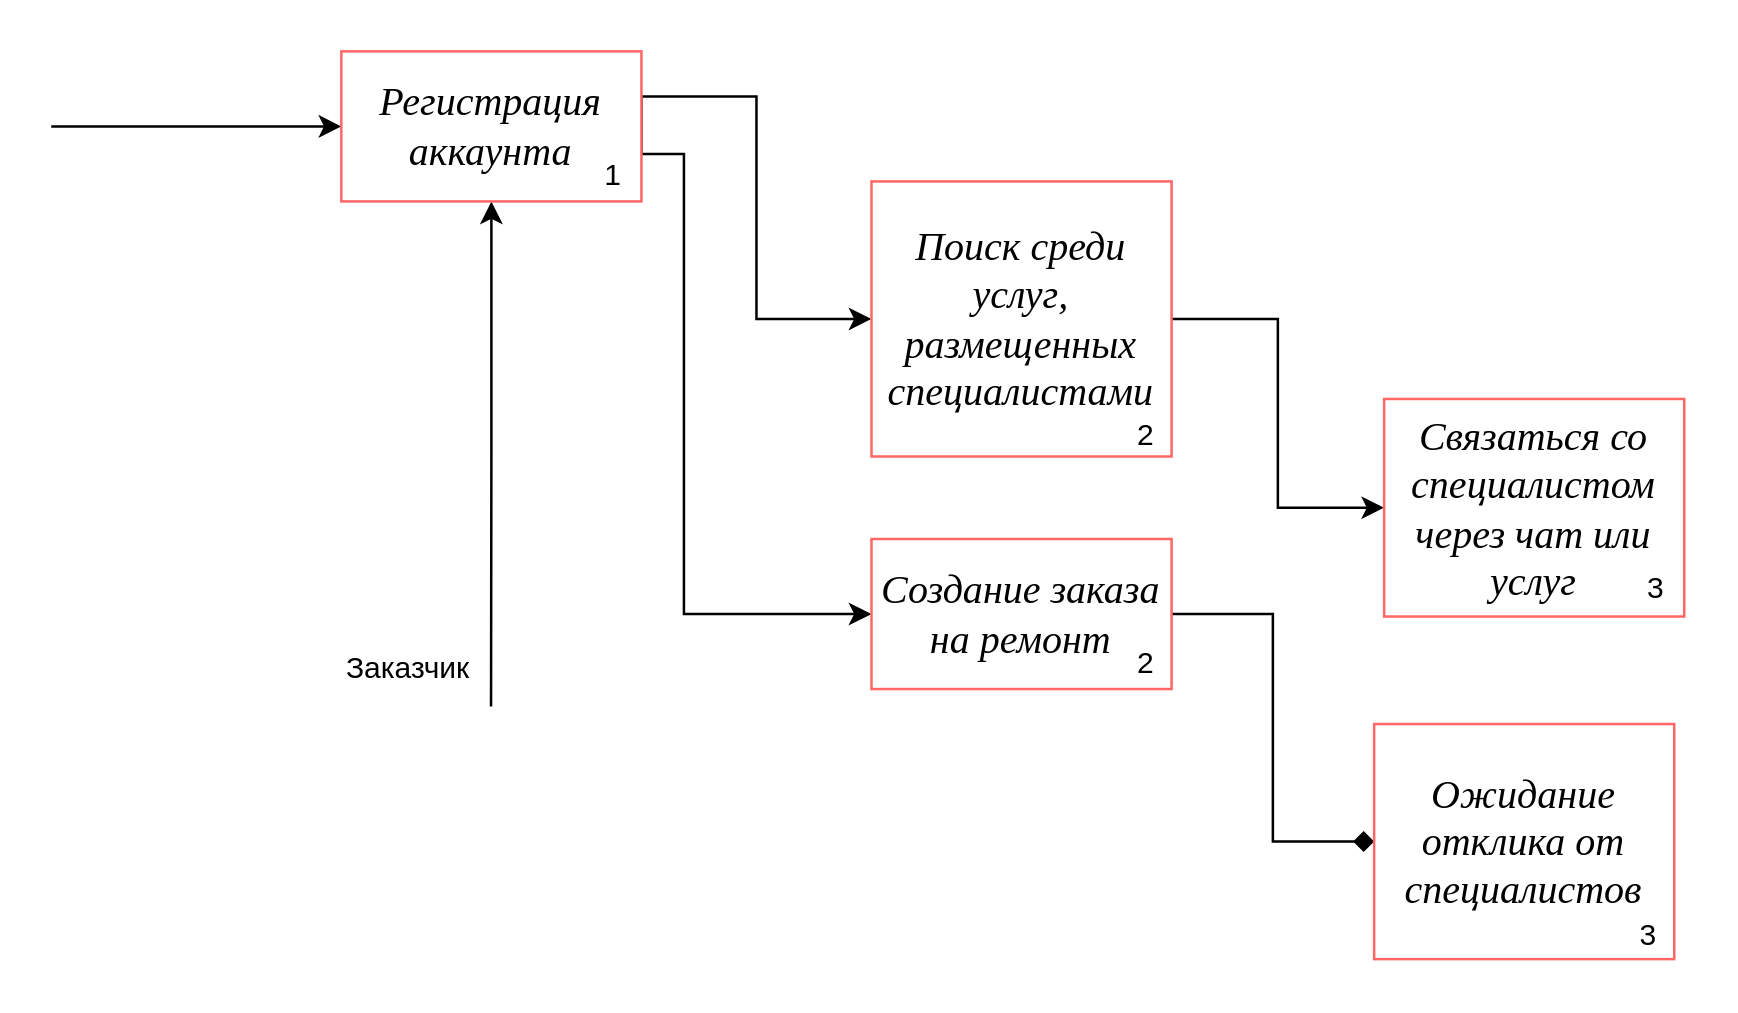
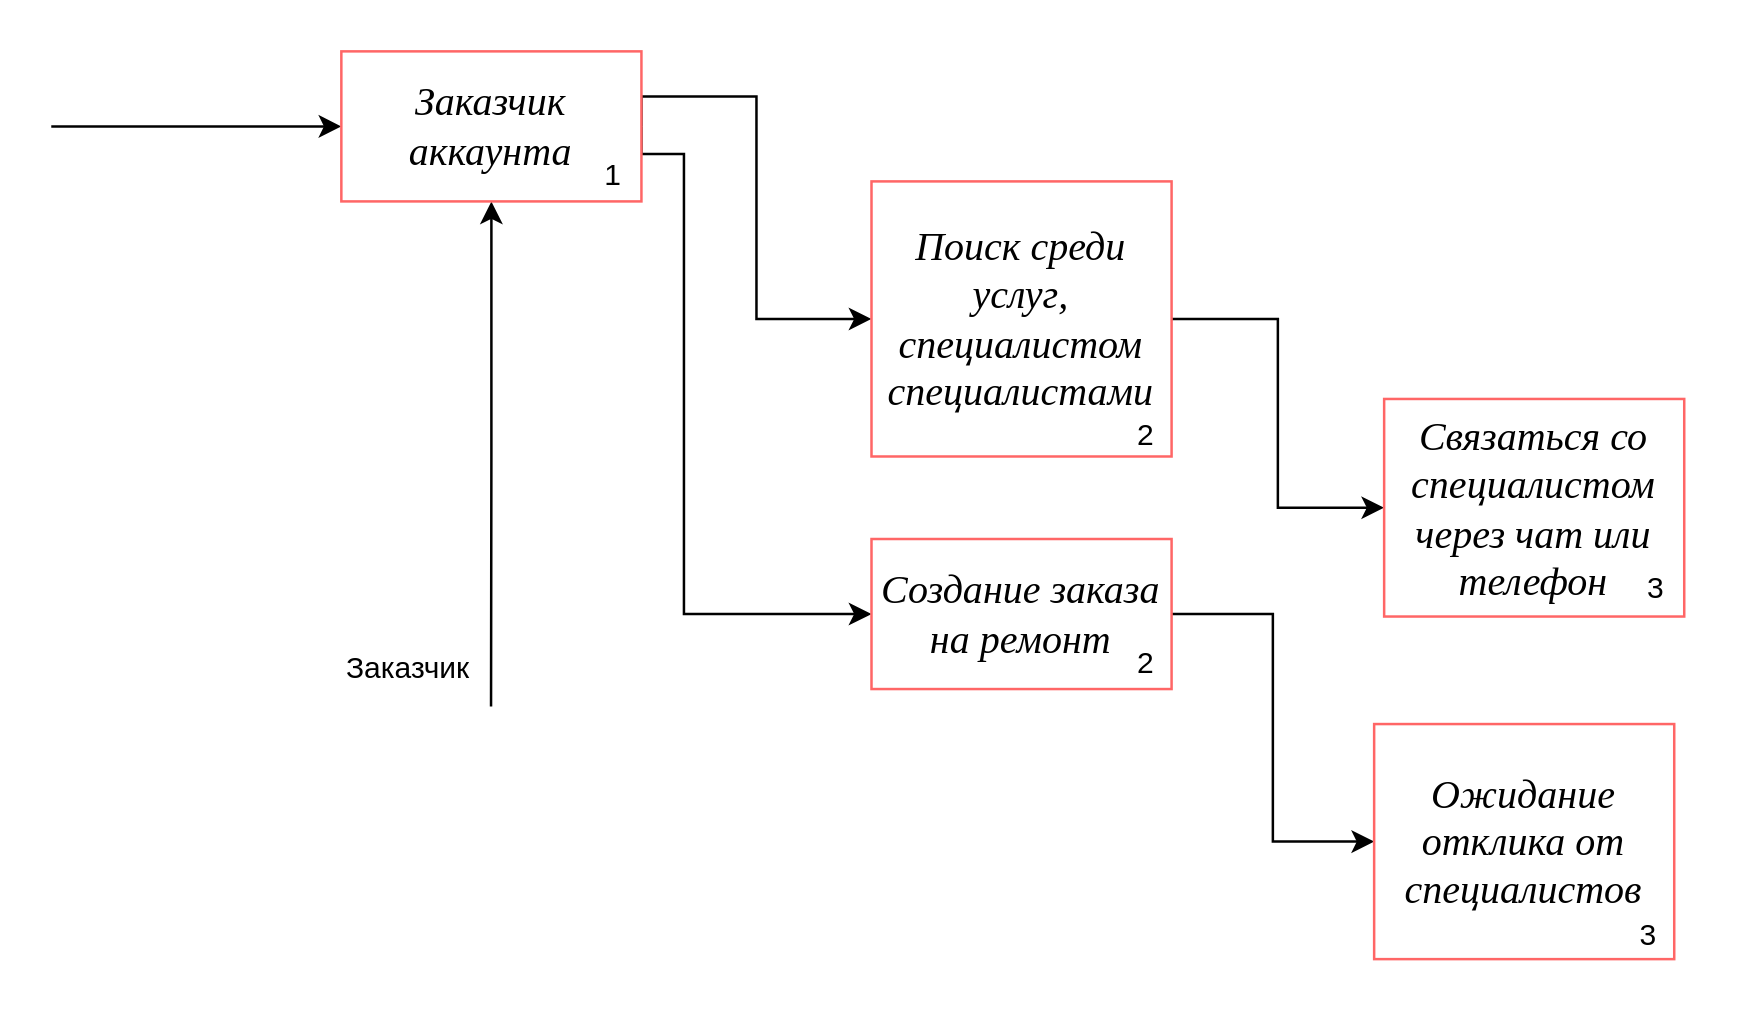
node "Регистрация аккаунта": label "Регистрация аккаунта" -> "Заказчик аккаунта"
node "Поиск среди услуг, размещенных специалистами": label "Поиск среди услуг, размещенных специалистами" -> "Поиск среди услуг, специалистом специалистами"
node "Связаться со специалистом через чат или услуг": label "Связаться со специалистом через чат или услуг" -> "Связаться со специалистом через чат или телефон"
edge "Создание заказа на ремонт" -> "Ожидание отклика от специалистов": arrowhead diamond -> classic
